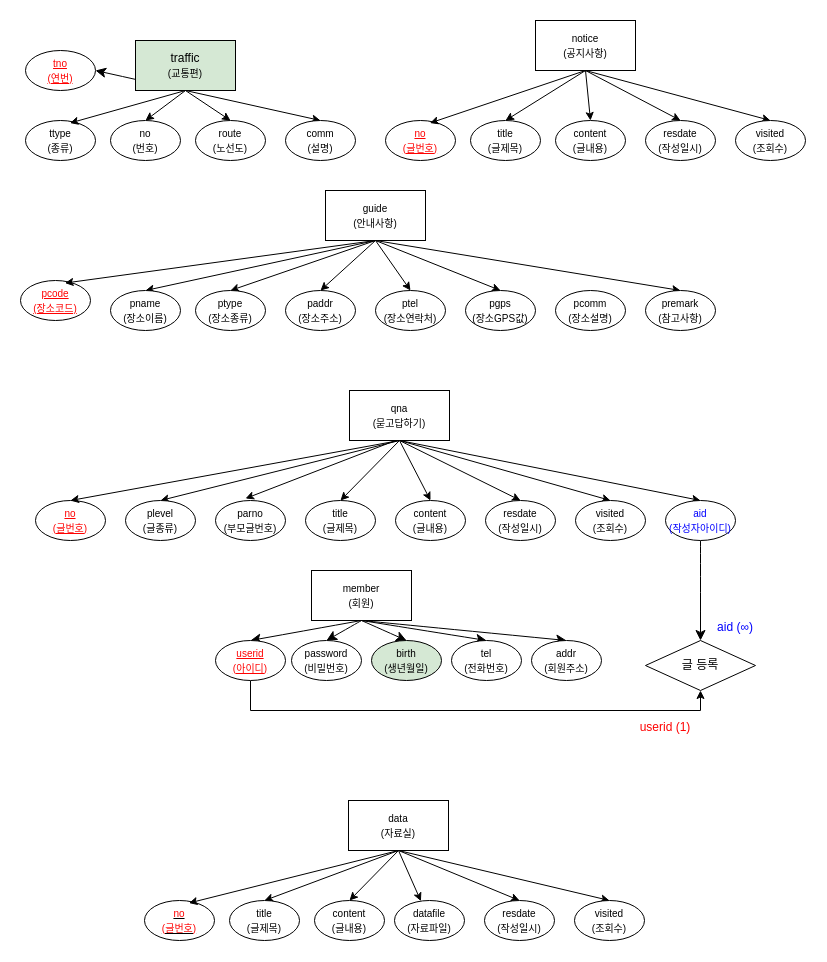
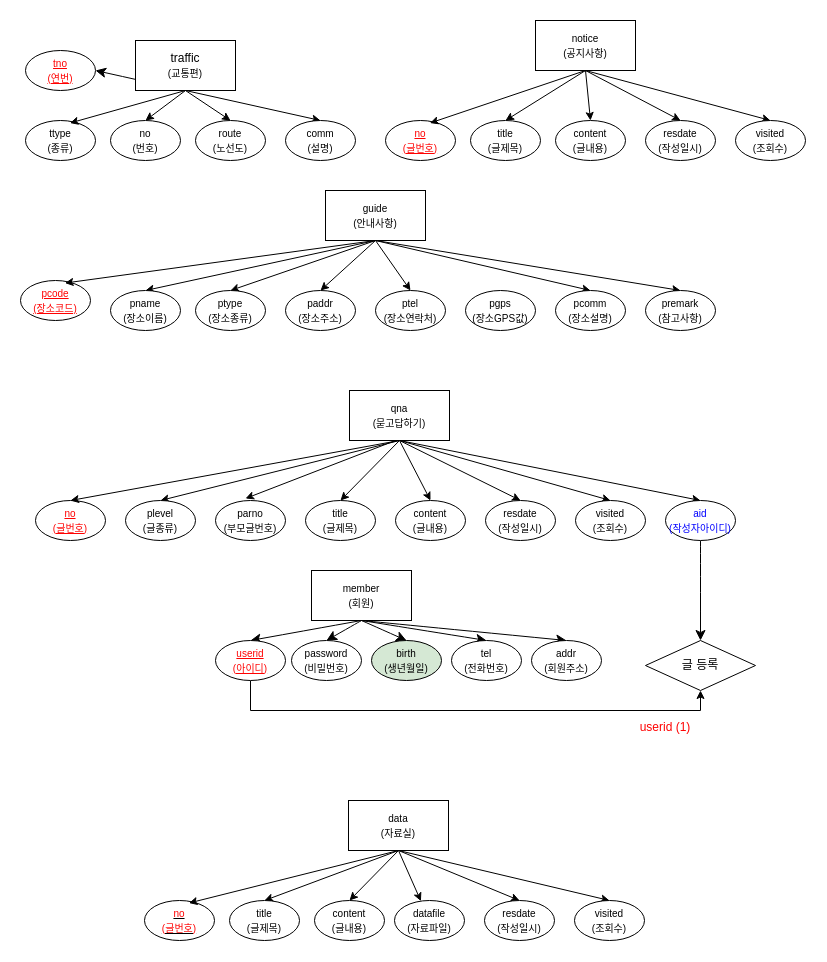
node "traffic (교통편)": fillcolor #d5e8d4 -> #ffffff
edge "guide (안내사항)" -> "pgps (장소GPS값)": removed
edge "guide (안내사항)" -> "pcomm (장소설명)": added
node "aid (∞)": removed
